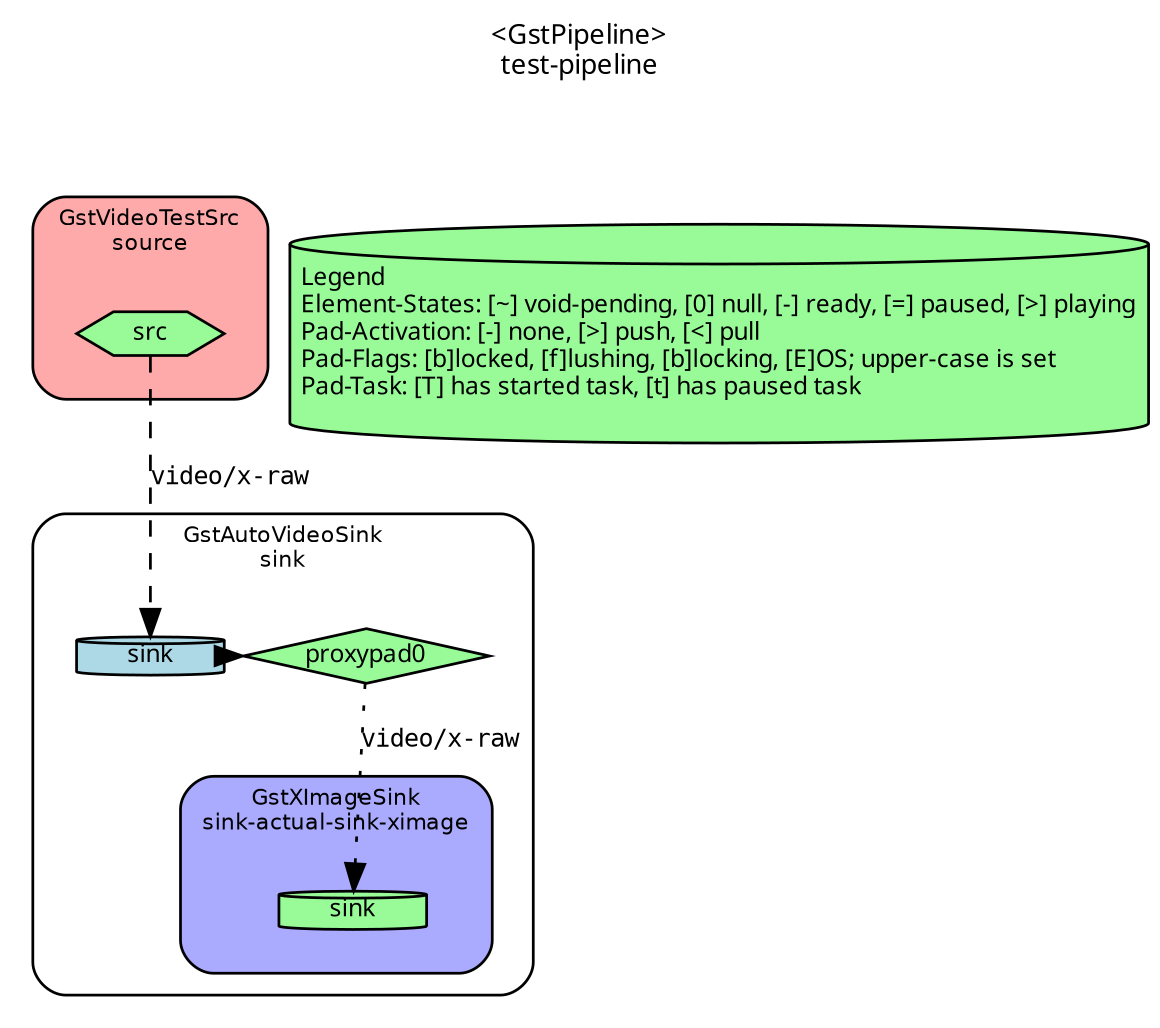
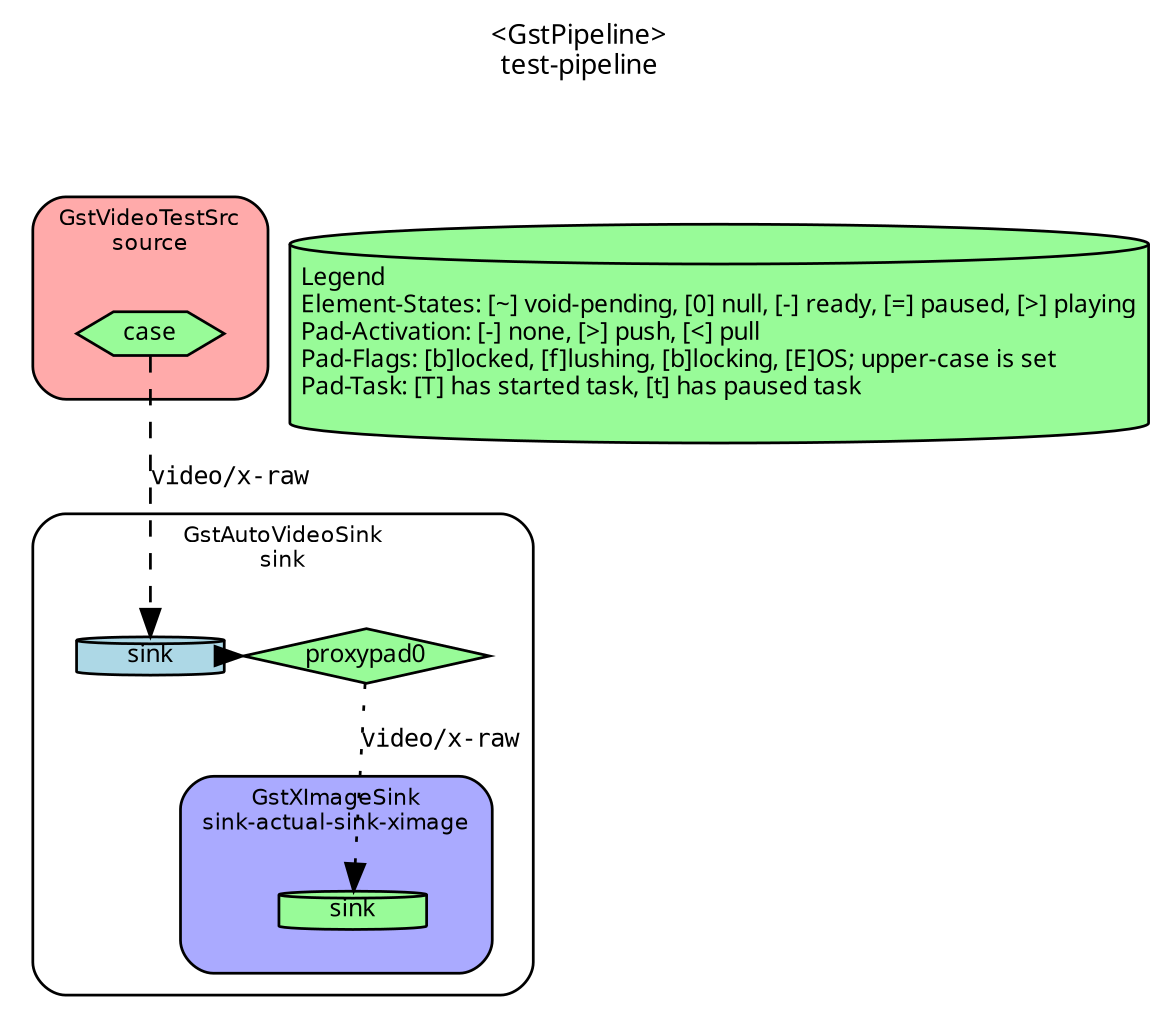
node "src": label "src" -> "case"
